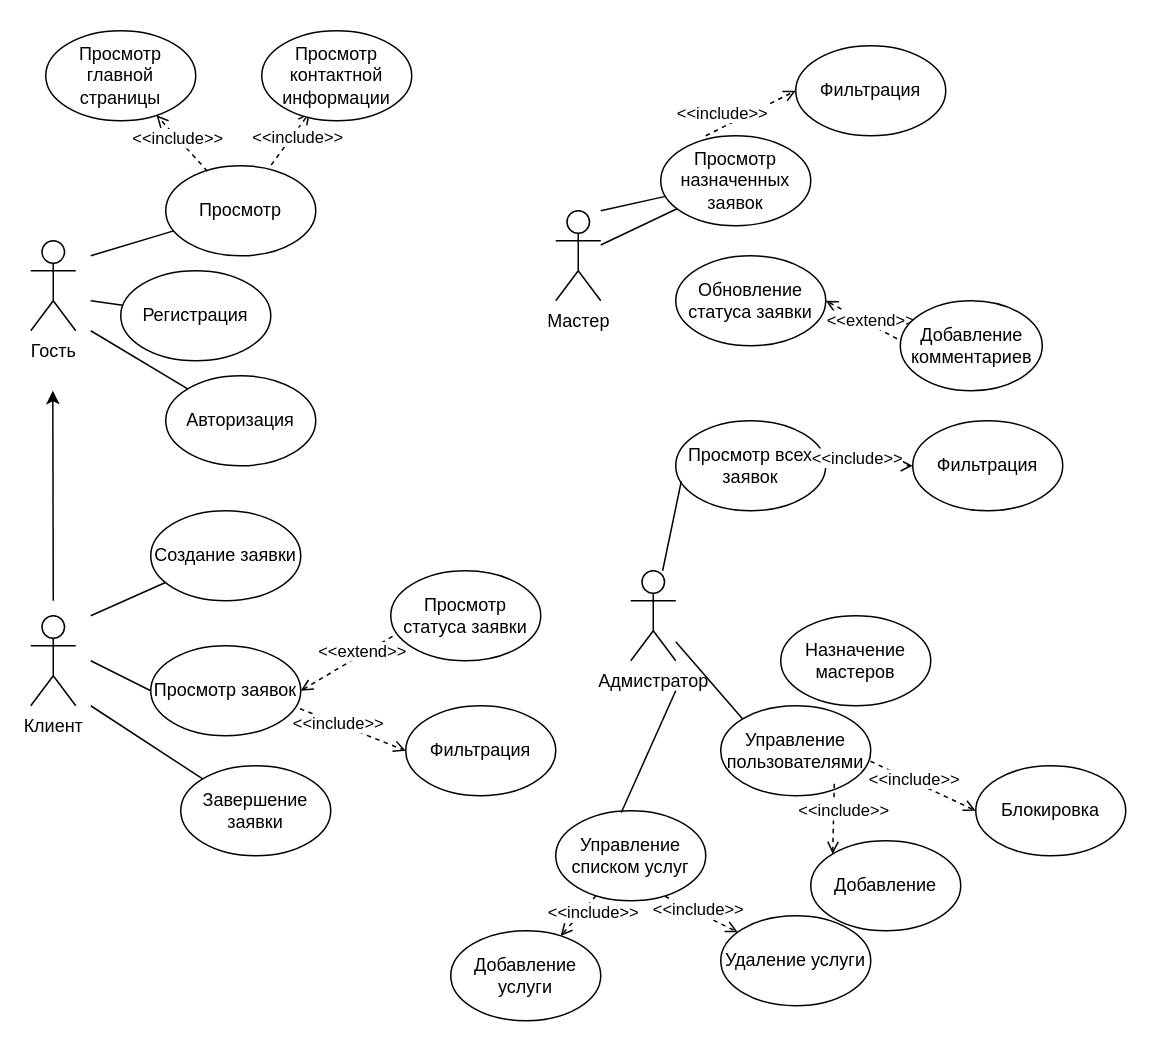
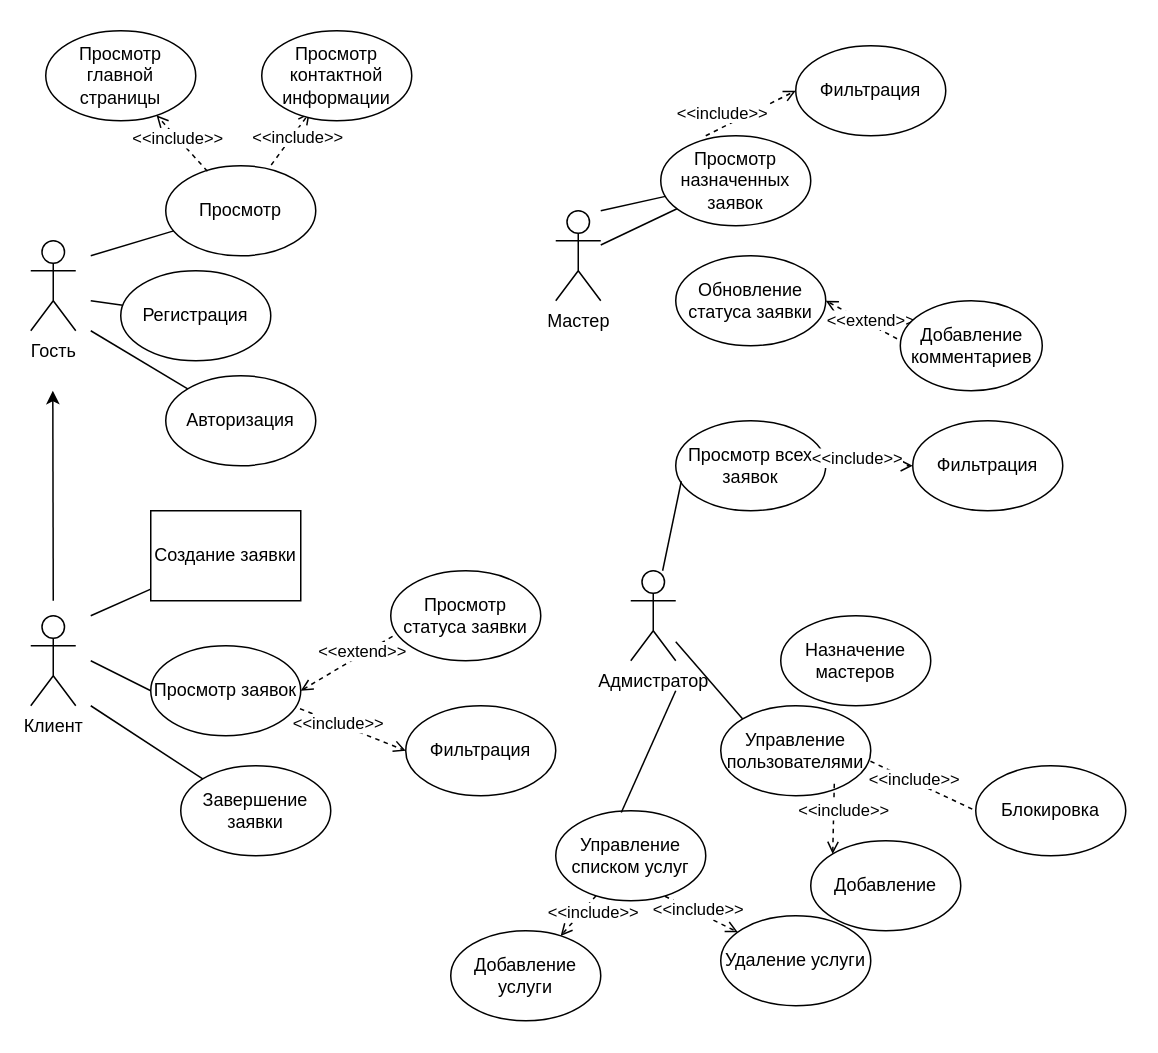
node "Создание заявки": shape ellipse -> rectangle
edge "Управление пользователями" -> "Блокировка": arrowhead open -> none
